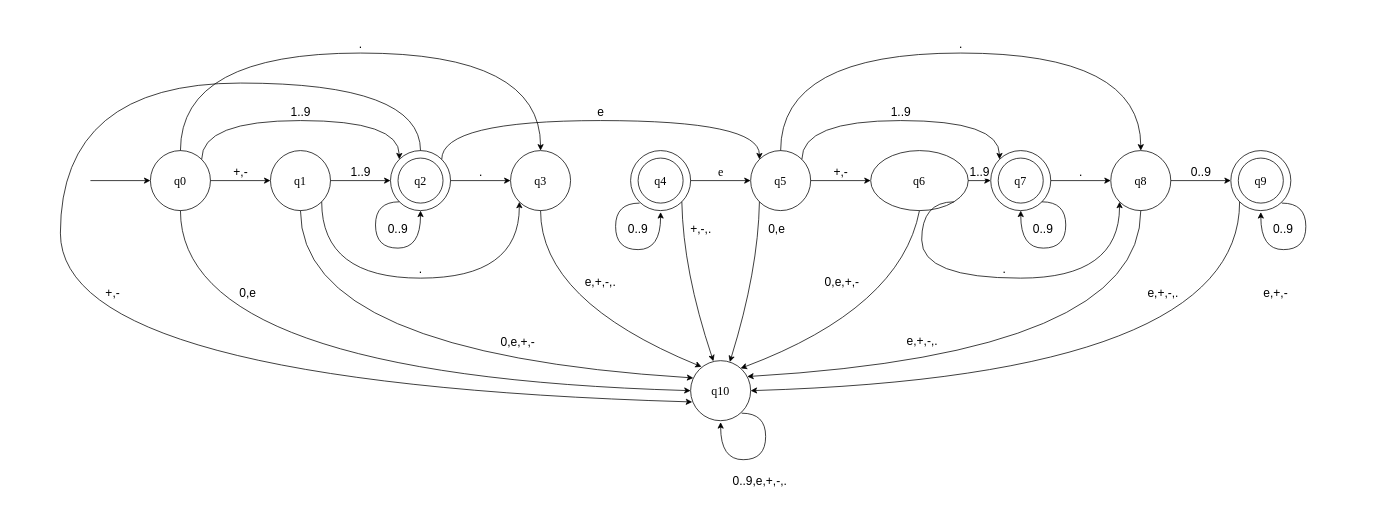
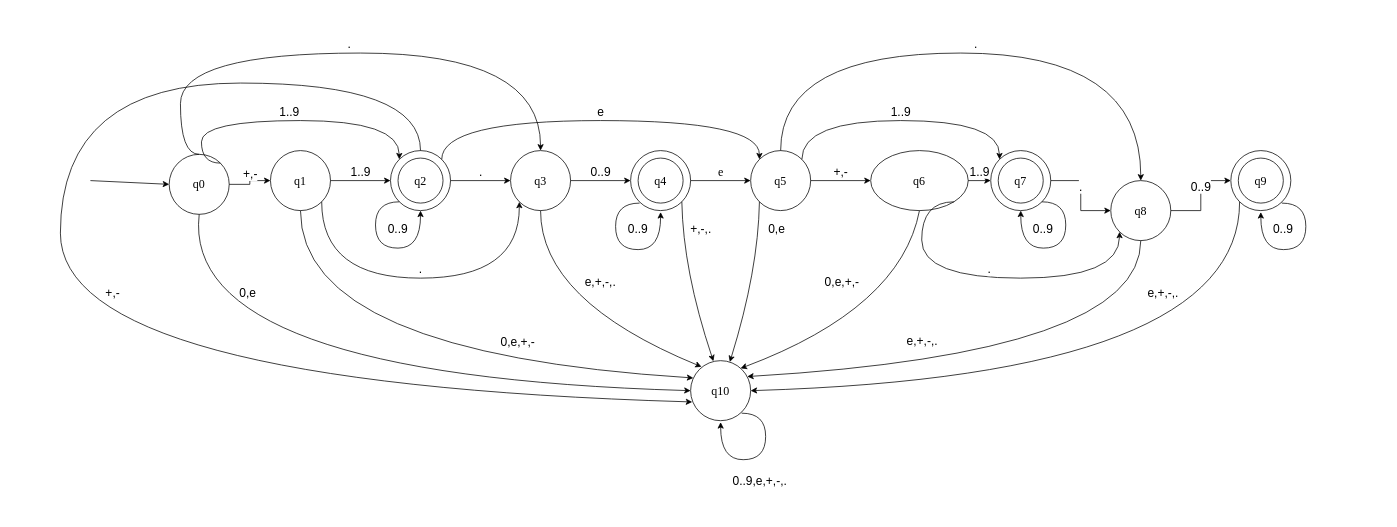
node "q0": moved (180, 180) -> (199, 184)
edge "q3" -> "q4": added, label "0..9"
node "q8": moved (1140, 180) -> (1140, 210)
node "e,+,-": removed
